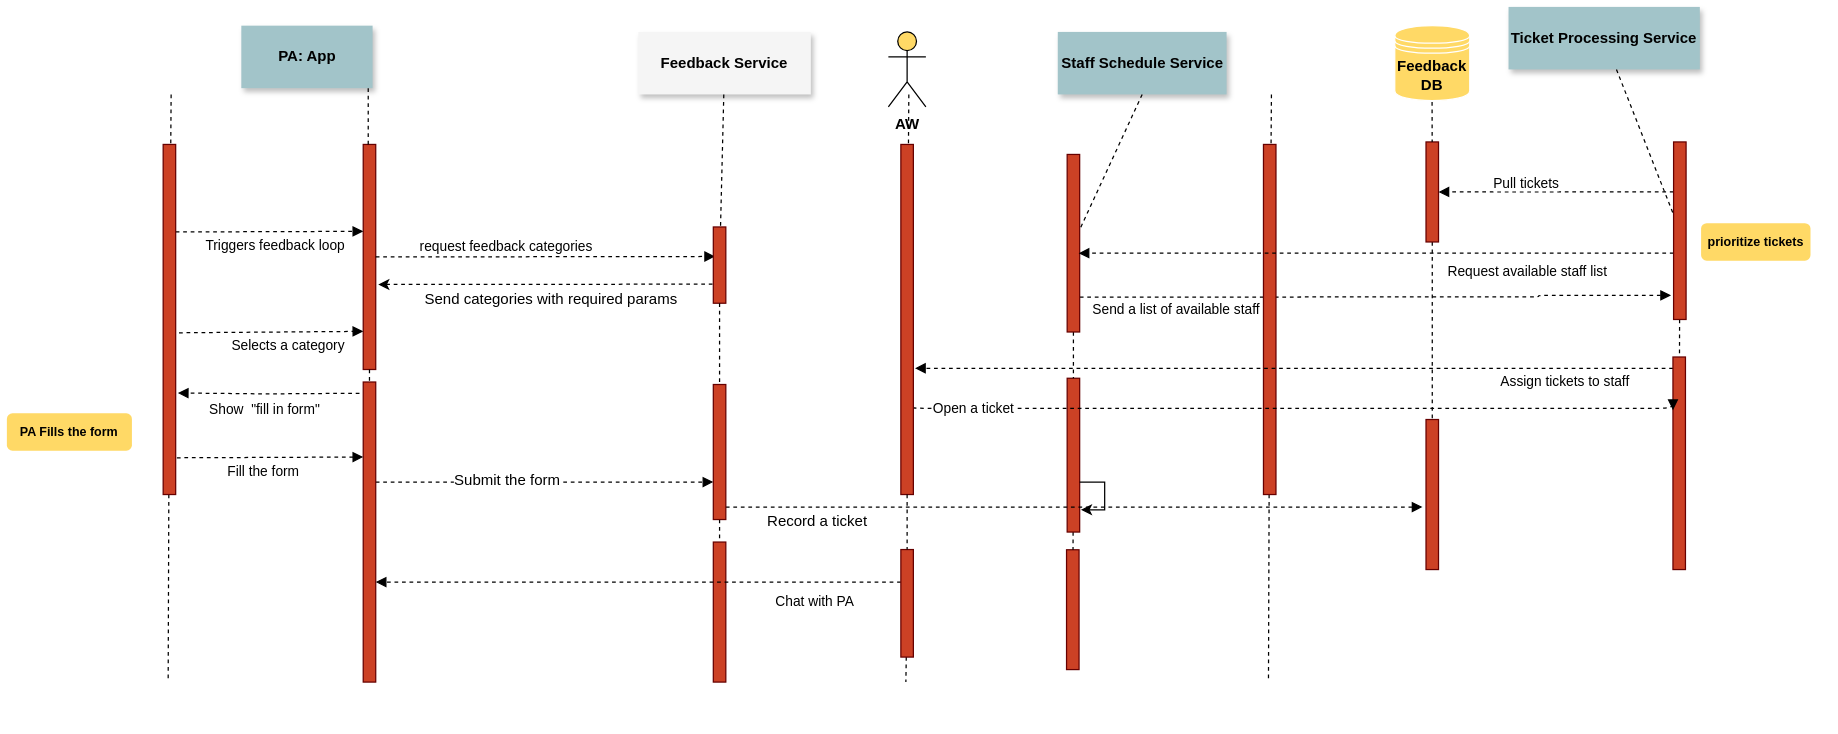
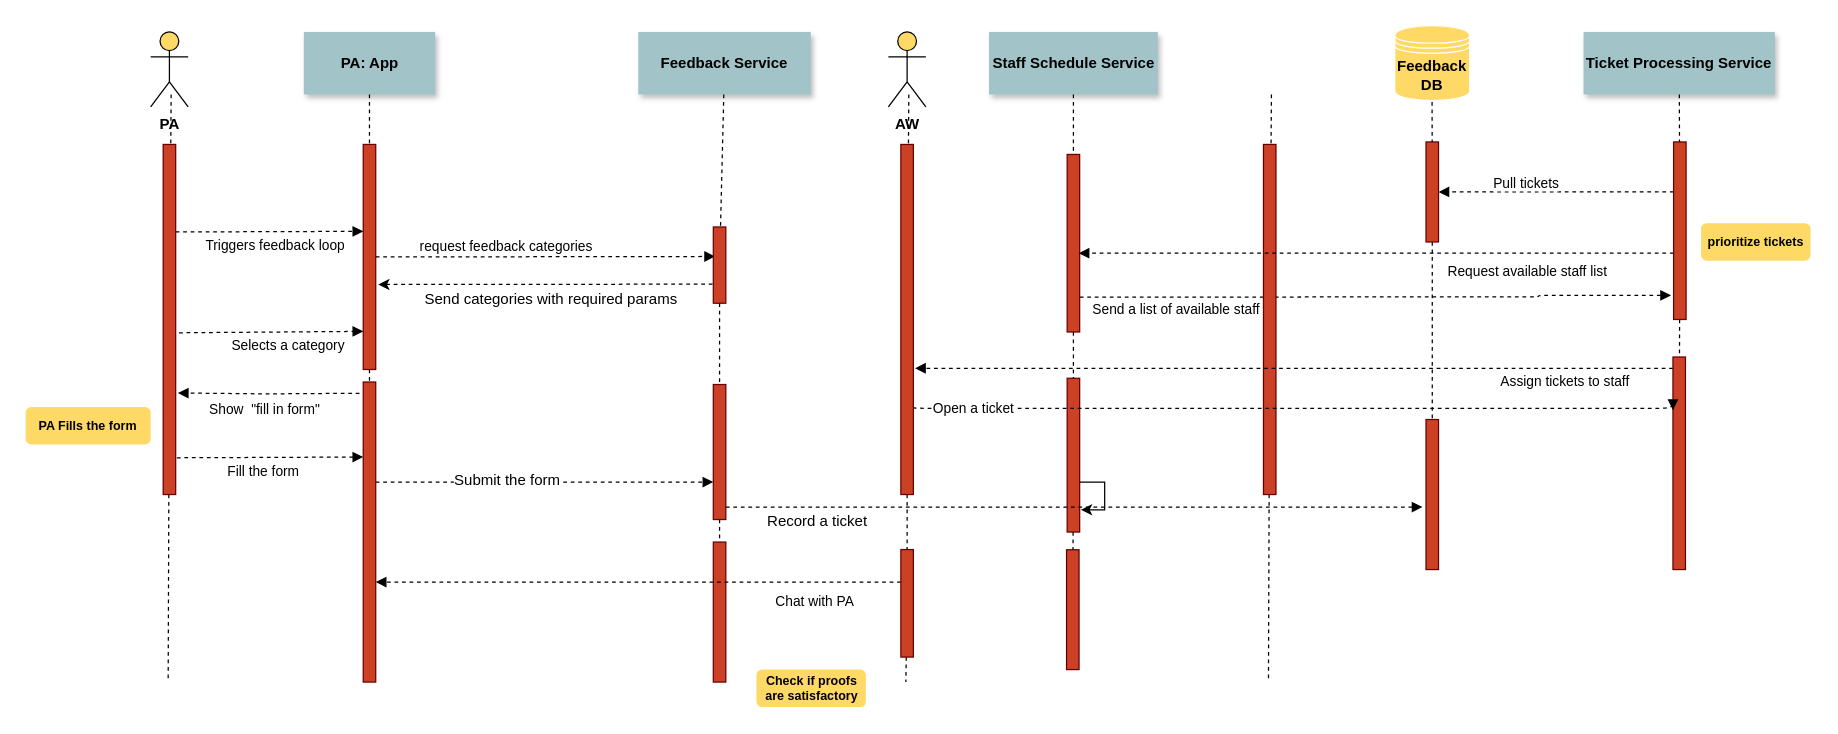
node "Ticket Processing Service": moved (1604, 38) -> (1679, 63)
node "PA: App": moved (307, 57) -> (369, 63)
node "Feedback Service": fillcolor #f5f5f5 -> #a2c4c9
node "Staff Schedule Service": moved (1142, 63) -> (1073, 63)
node "PA": added
node "PA Fills the form": moved (69, 432) -> (88, 426)
node "Check if proofs are satisfactory": added
